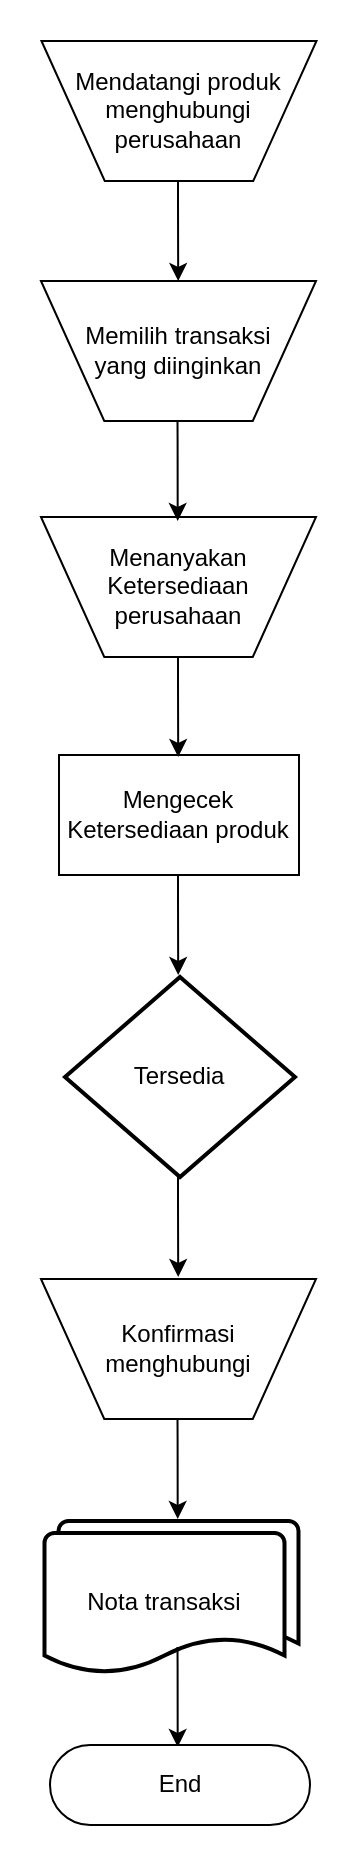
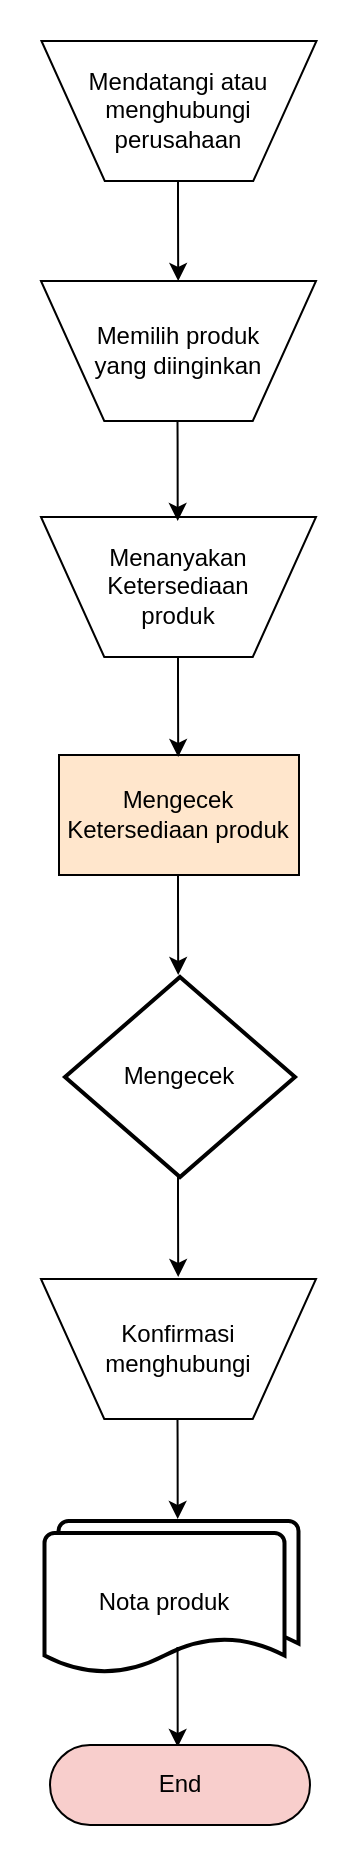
node "Mendatangi produk menghubungi perusahaan": label "Mendatangi produk menghubungi perusahaan" -> "Mendatangi atau menghubungi perusahaan"
node "Memilih transaksi yang diinginkan": label "Memilih transaksi yang diinginkan" -> "Memilih produk yang diinginkan"
node "Menanyakan Ketersediaan perusahaan": label "Menanyakan Ketersediaan perusahaan" -> "Menanyakan Ketersediaan produk"
node "Mengecek Ketersediaan produk": fillcolor #ffffff -> #ffe6cc
node "Tersedia": label "Tersedia" -> "Mengecek"
node "Nota transaksi": label "Nota transaksi" -> "Nota produk"
node "End": fillcolor #ffffff -> #f8cecc
